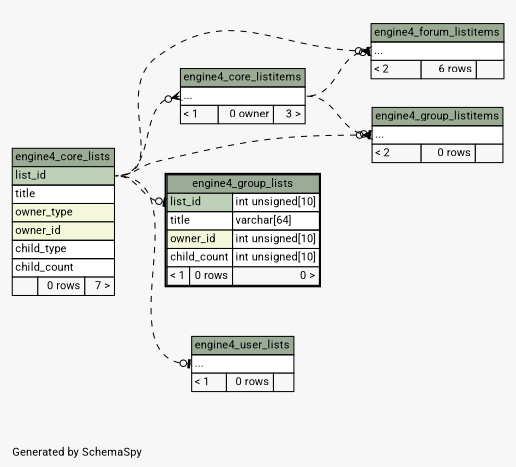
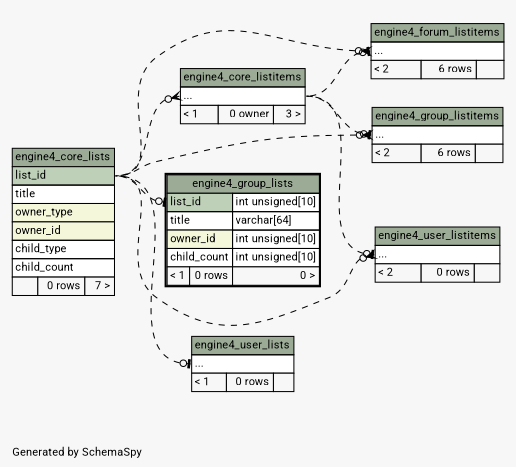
node "engine4_group_listitems": text "0 rows" -> "6 rows"
node "engine4_user_listitems": added
